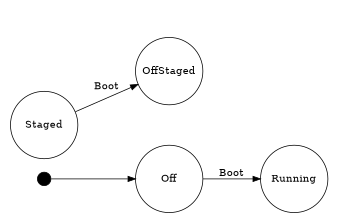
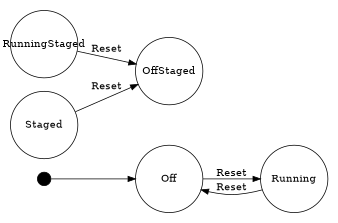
node "RunningStaged": added
edge "Staged" -> "OffStaged": label "Boot" -> "Reset"
edge "Off" -> "Running": label "Boot" -> "Reset"
edge "Running" -> "Off": added, label "Reset"
